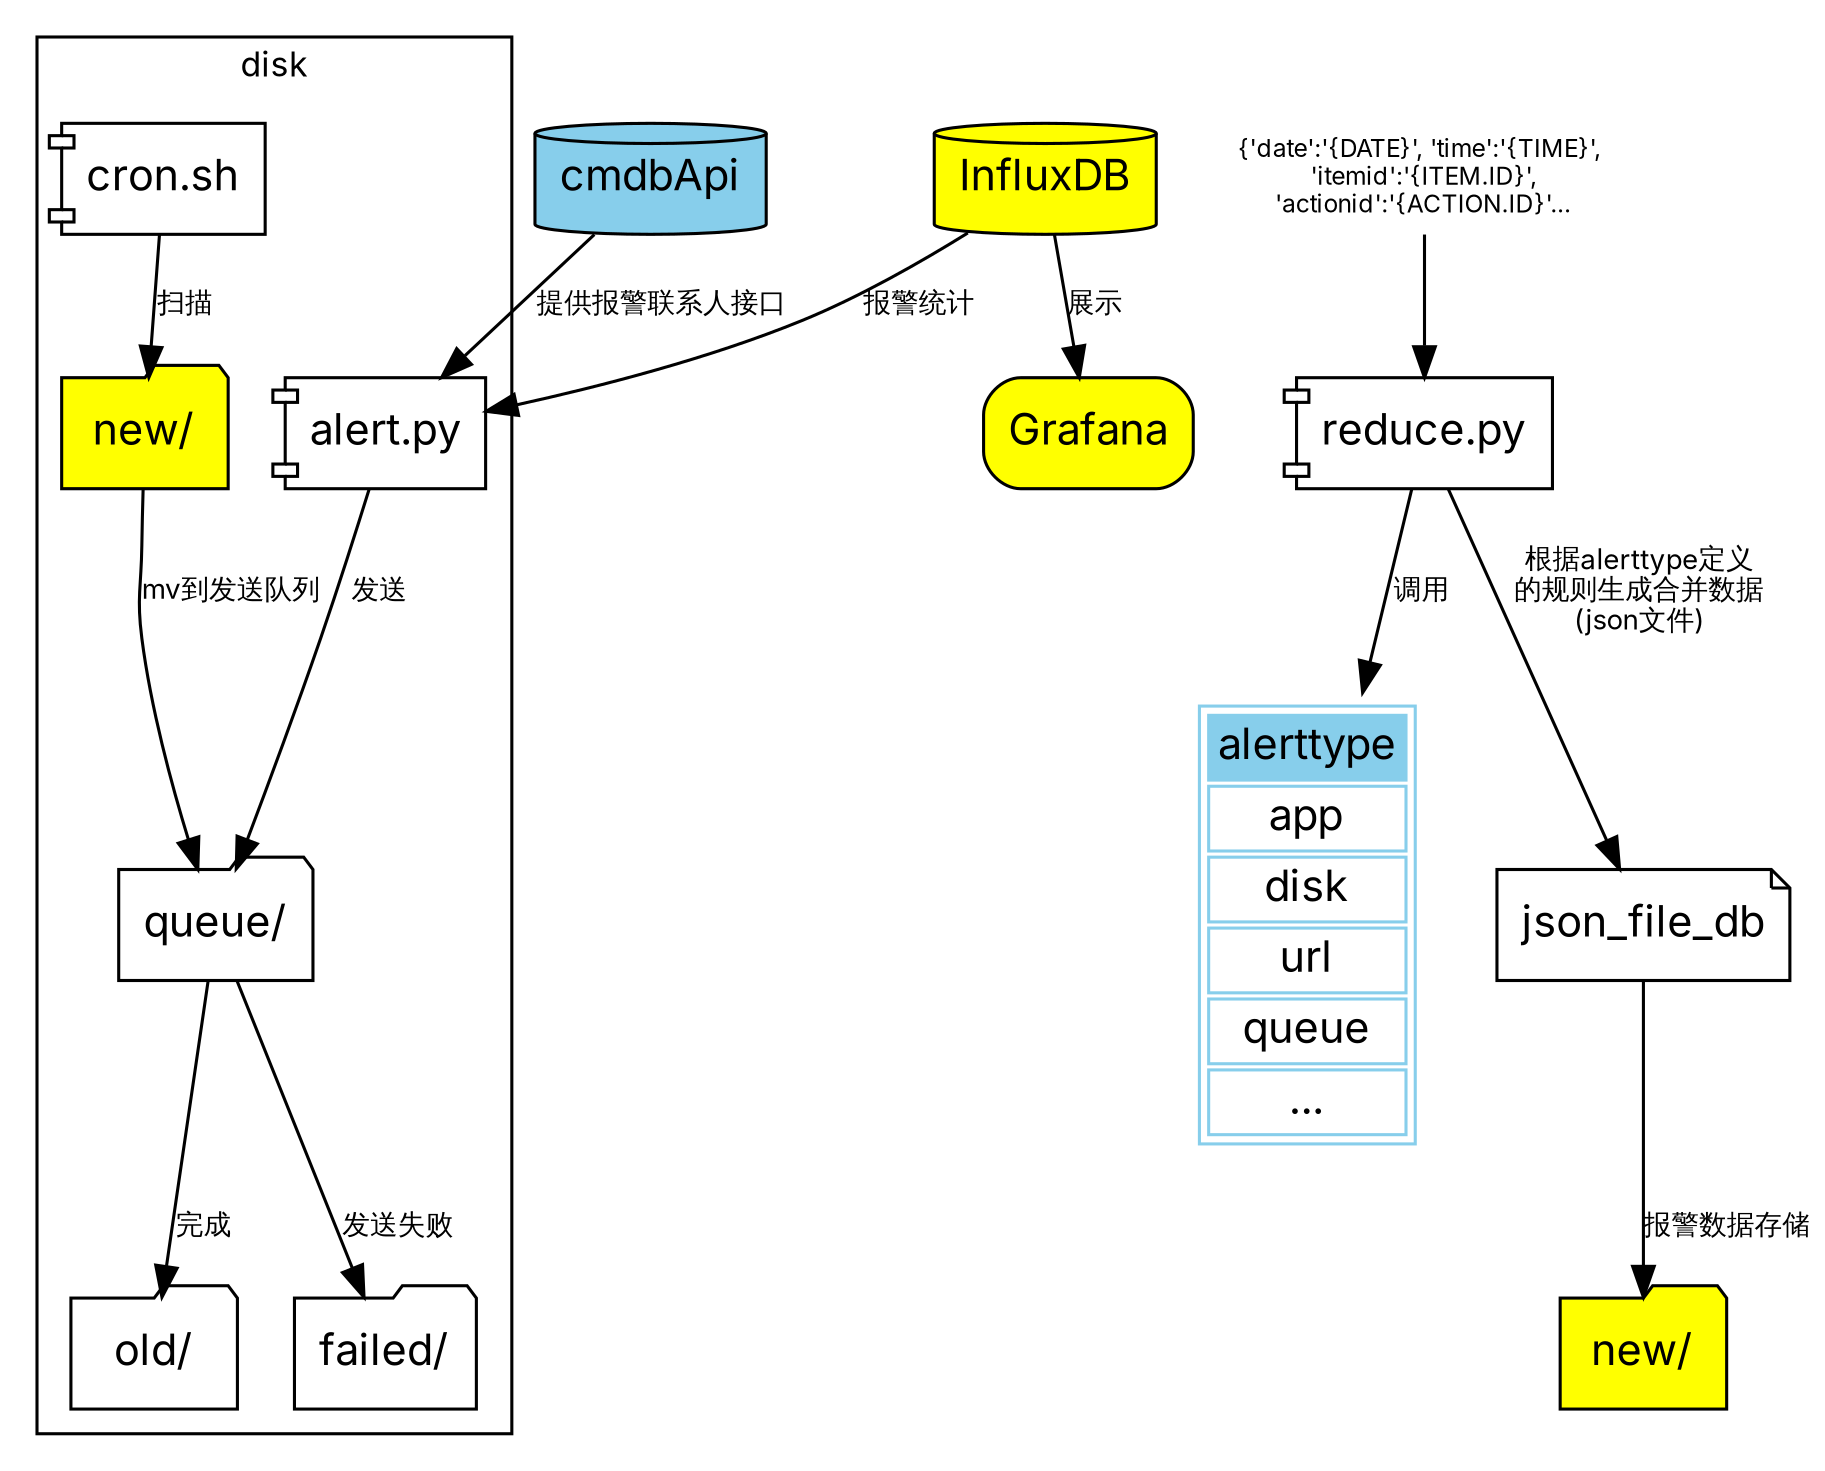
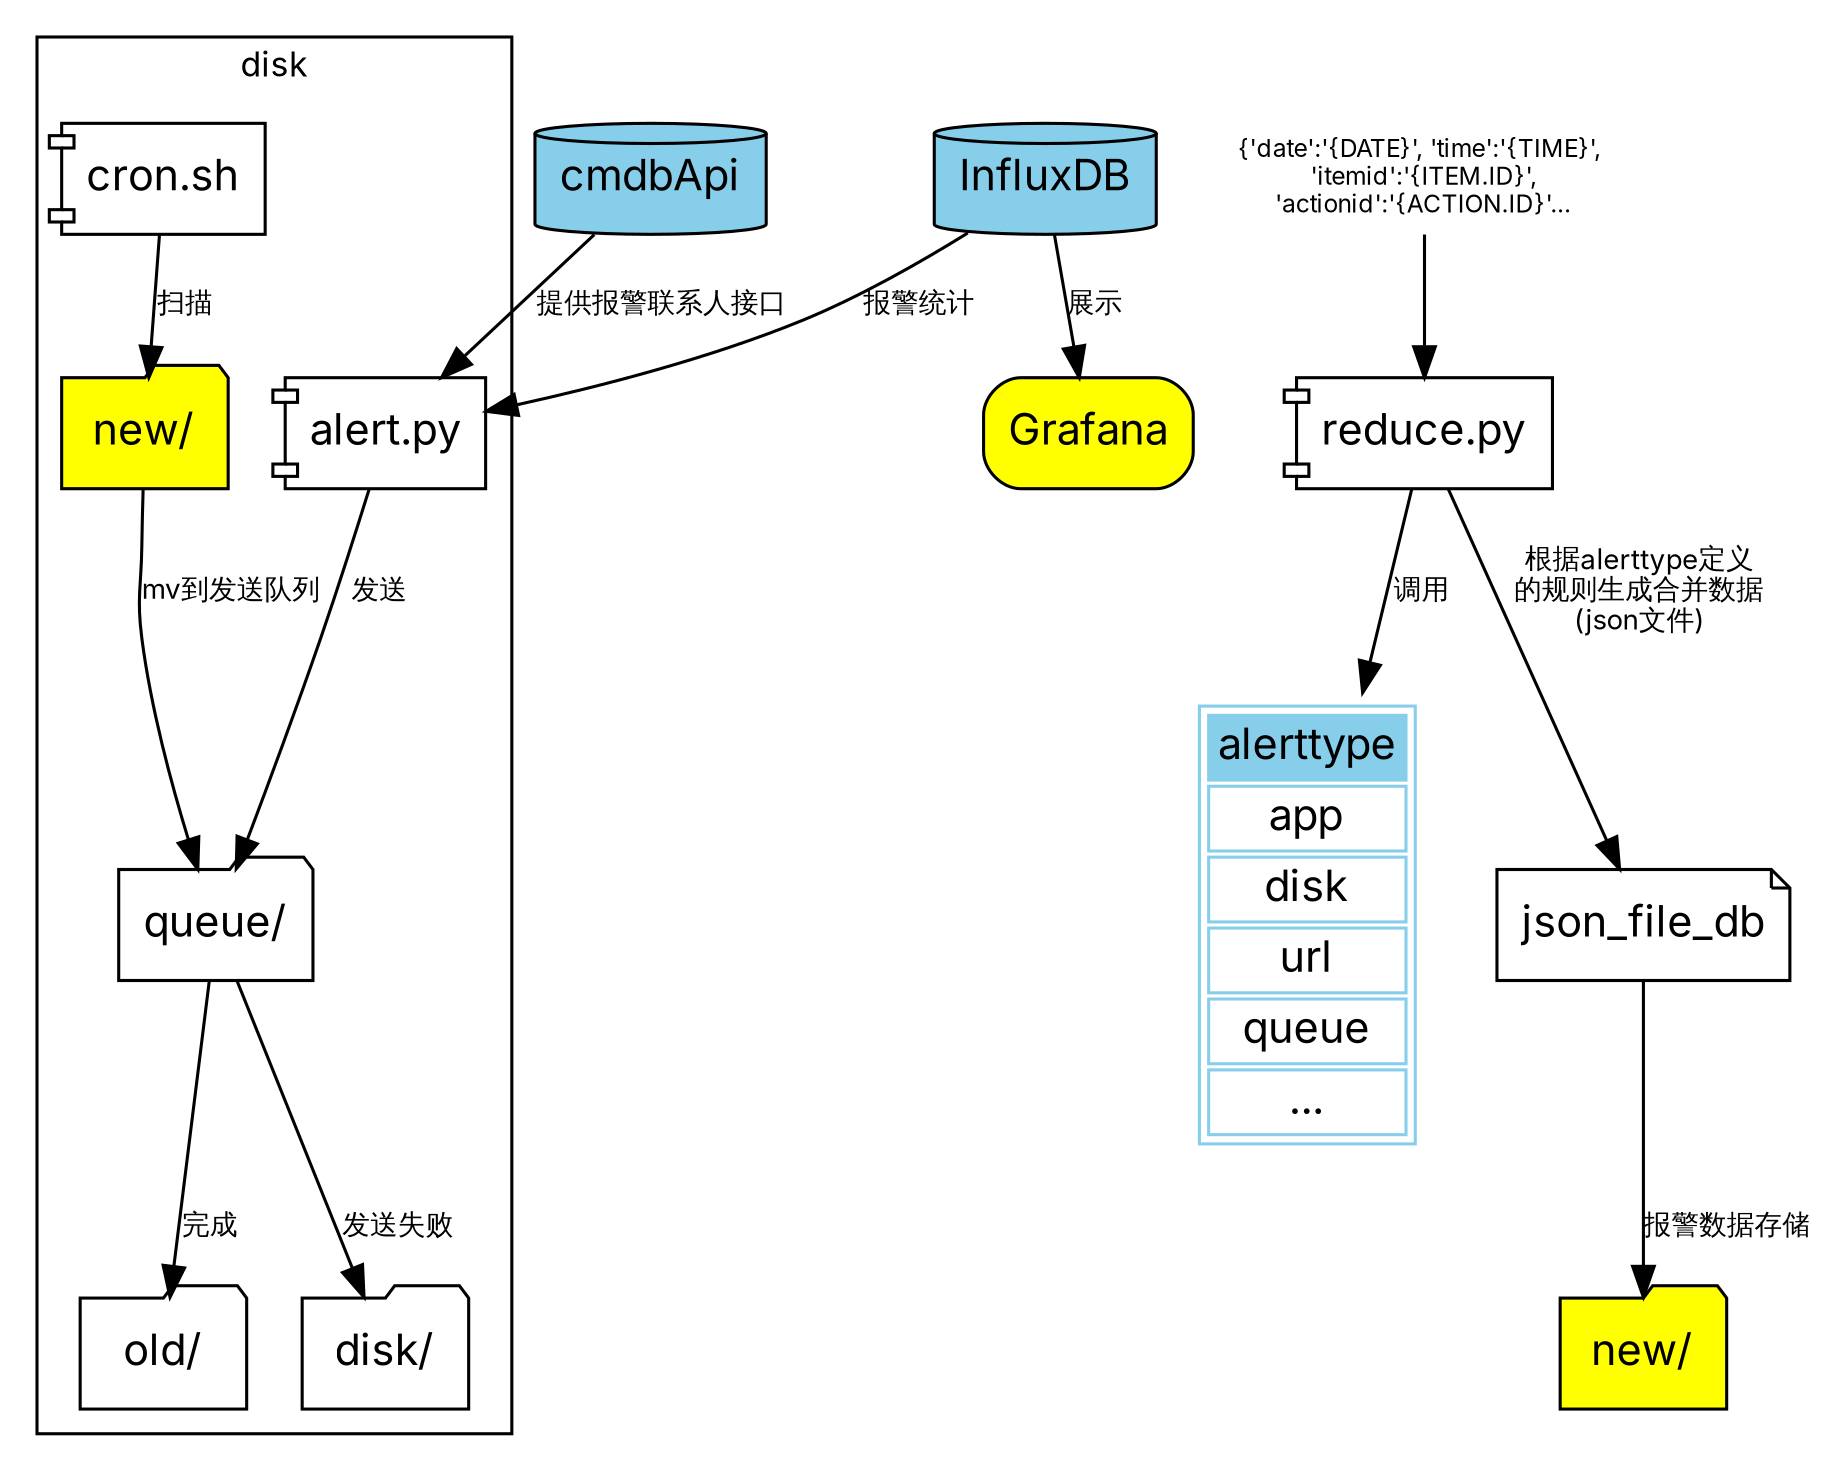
node "InfluxDB": fillcolor yellow -> skyblue
node "failed/": label "failed/" -> "disk/"
